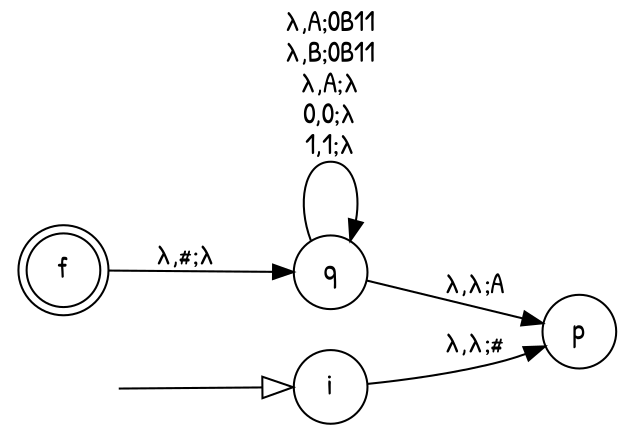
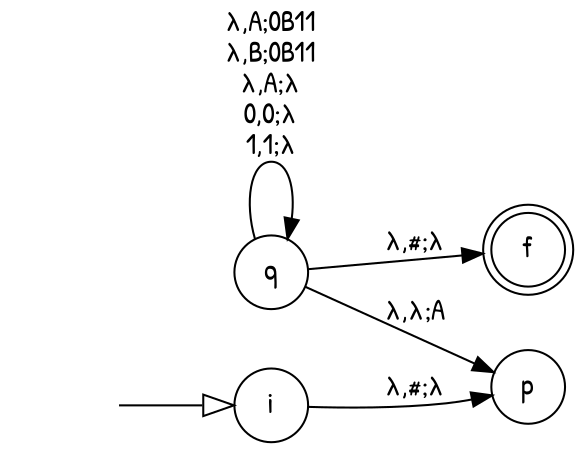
edge "f" -> "q": reversed
edge "i" -> "p": label "λ,λ;#" -> "λ,#;λ"
